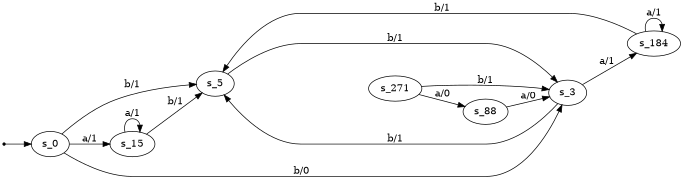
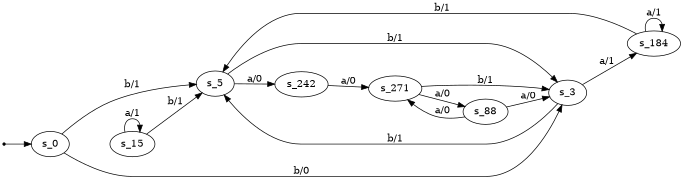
node "s_242": added
edge "s_88" -> "s_271": added, label "a/0"
edge "s_0" -> "s_15": removed, label "a/1"
